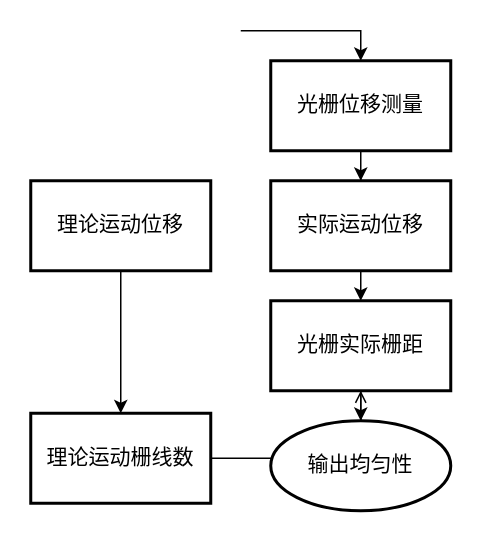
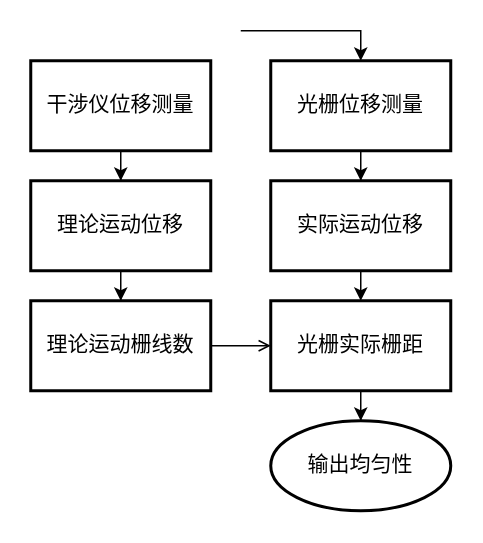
node "干涉仪位移测量": added
edge "干涉仪位移测量" -> "理论运动位移": added
node "理论运动栅线数": moved (121, 458) -> (121, 346)
